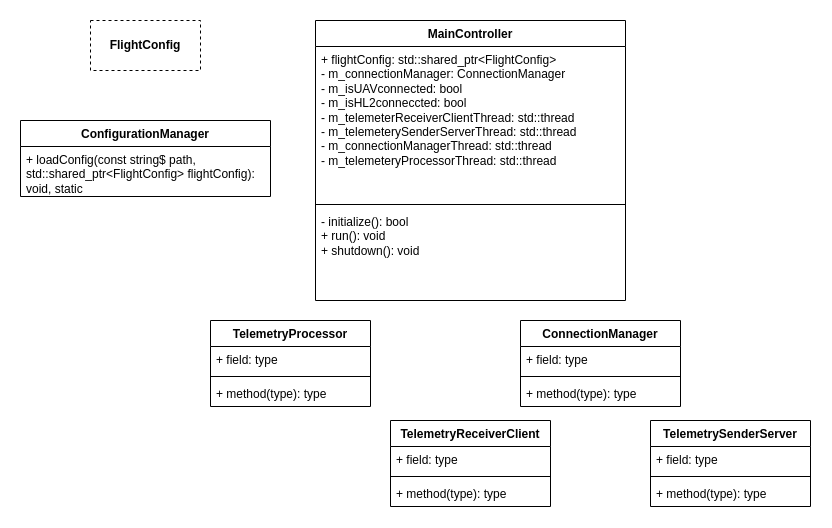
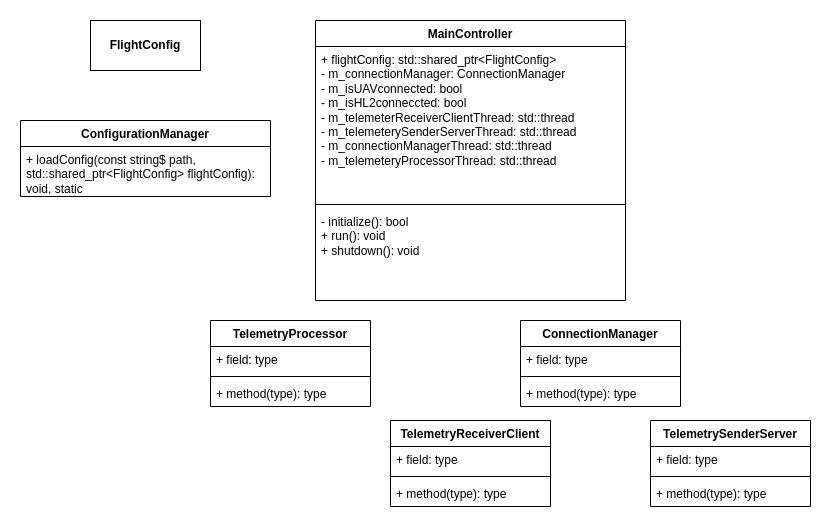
node "FlightConfig": style dashed -> solid
